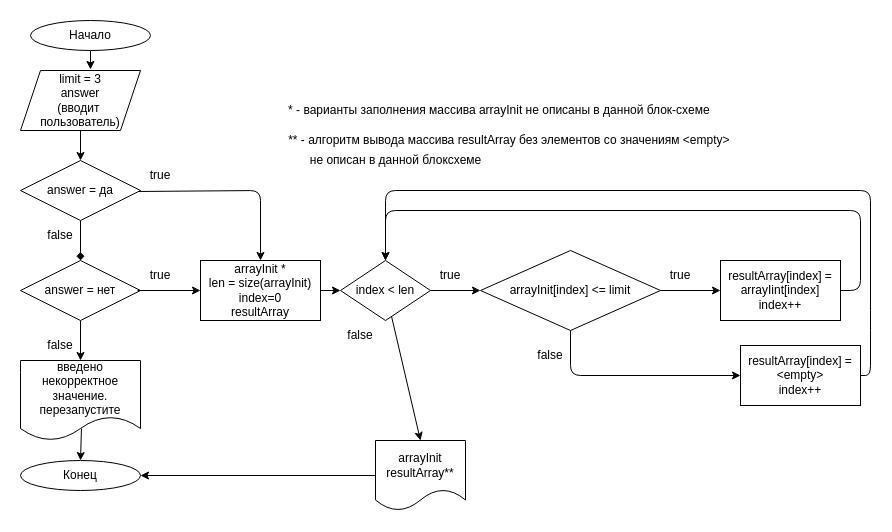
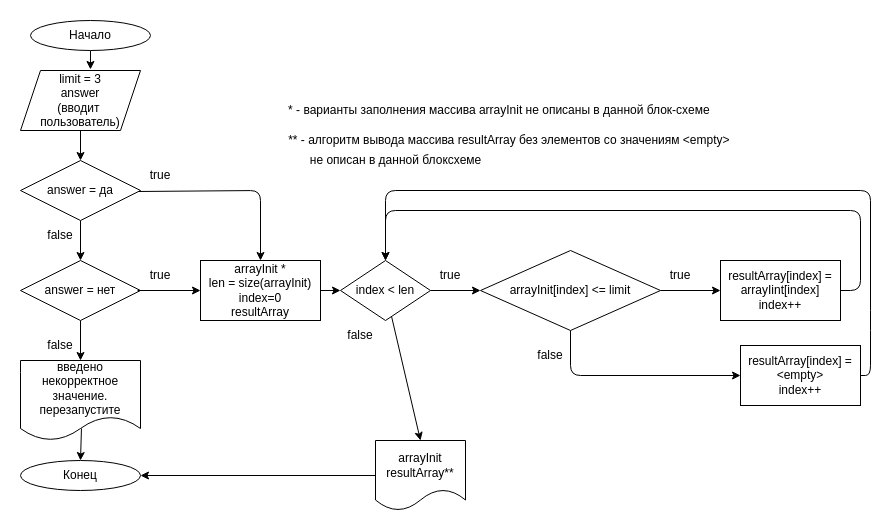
edge "answer = да" -> "answer = нет": arrowhead diamond -> classic
